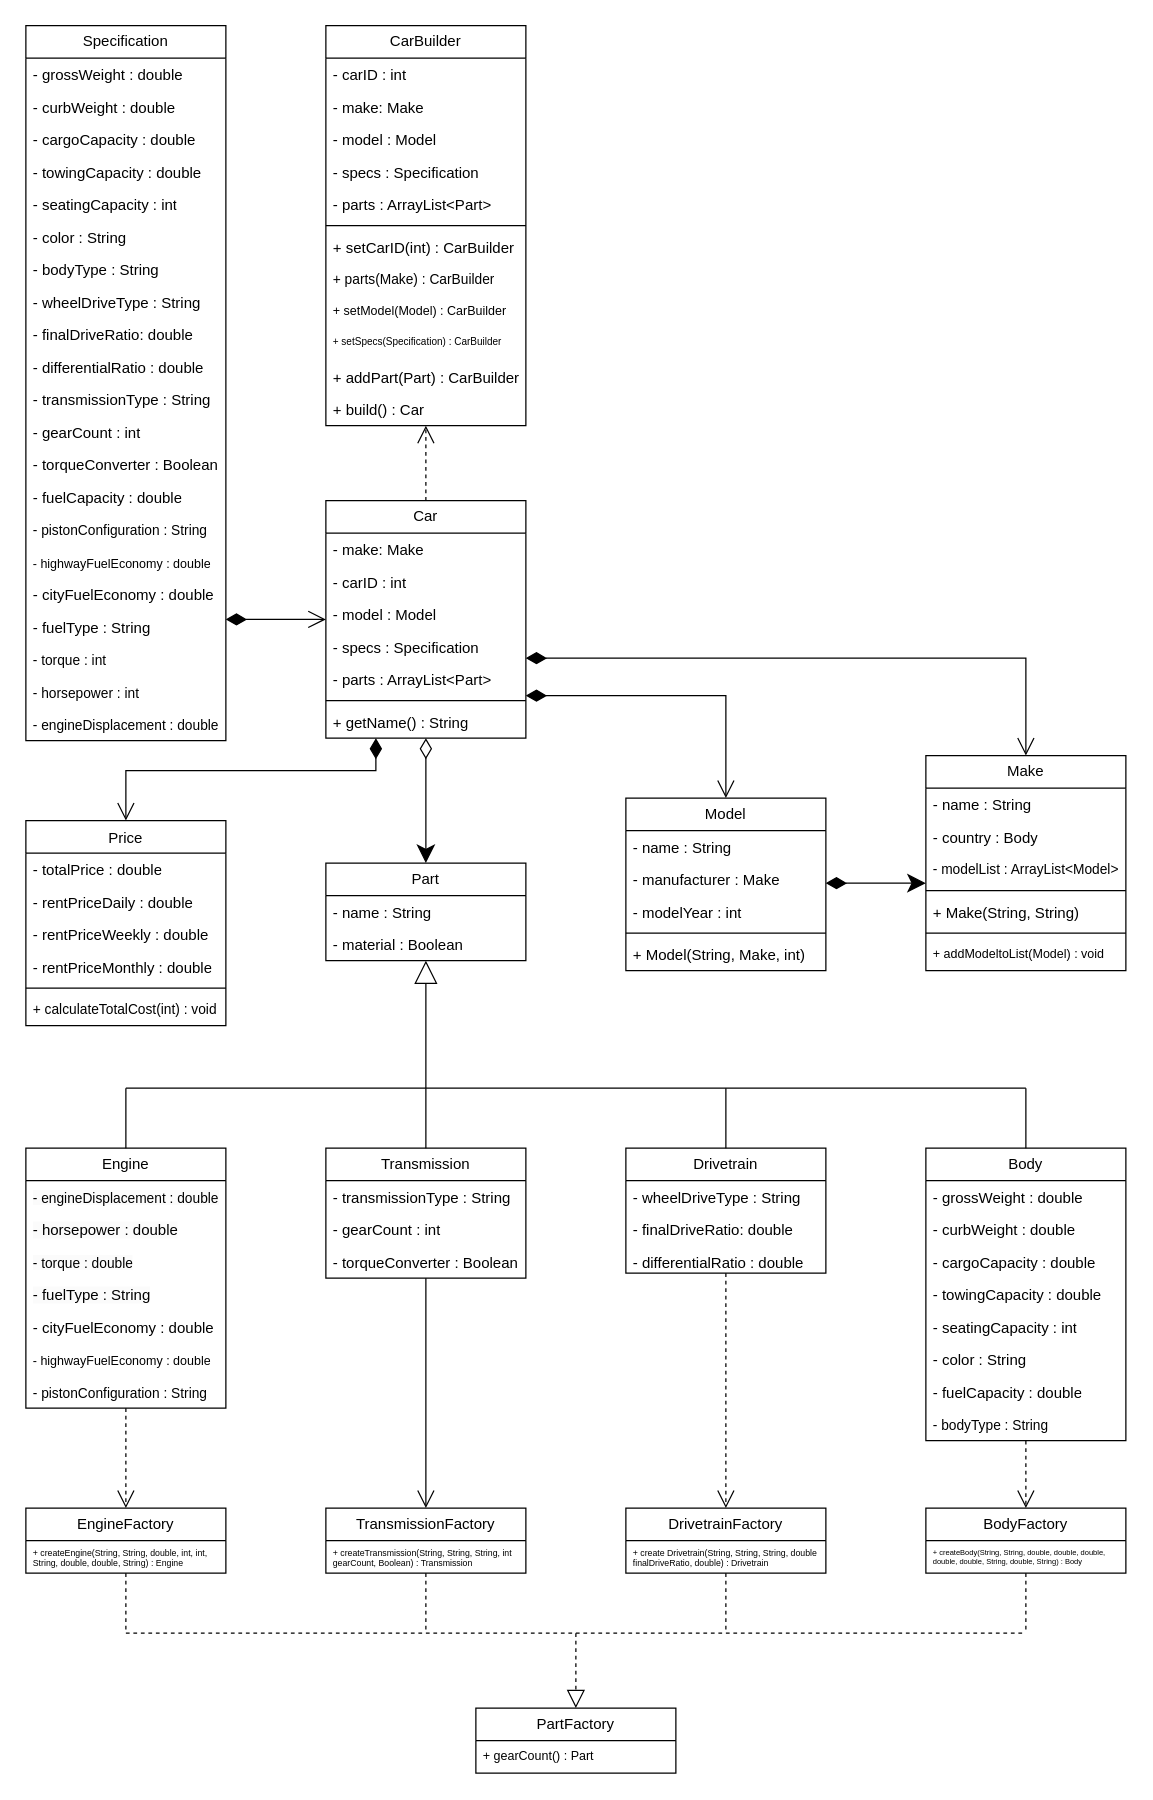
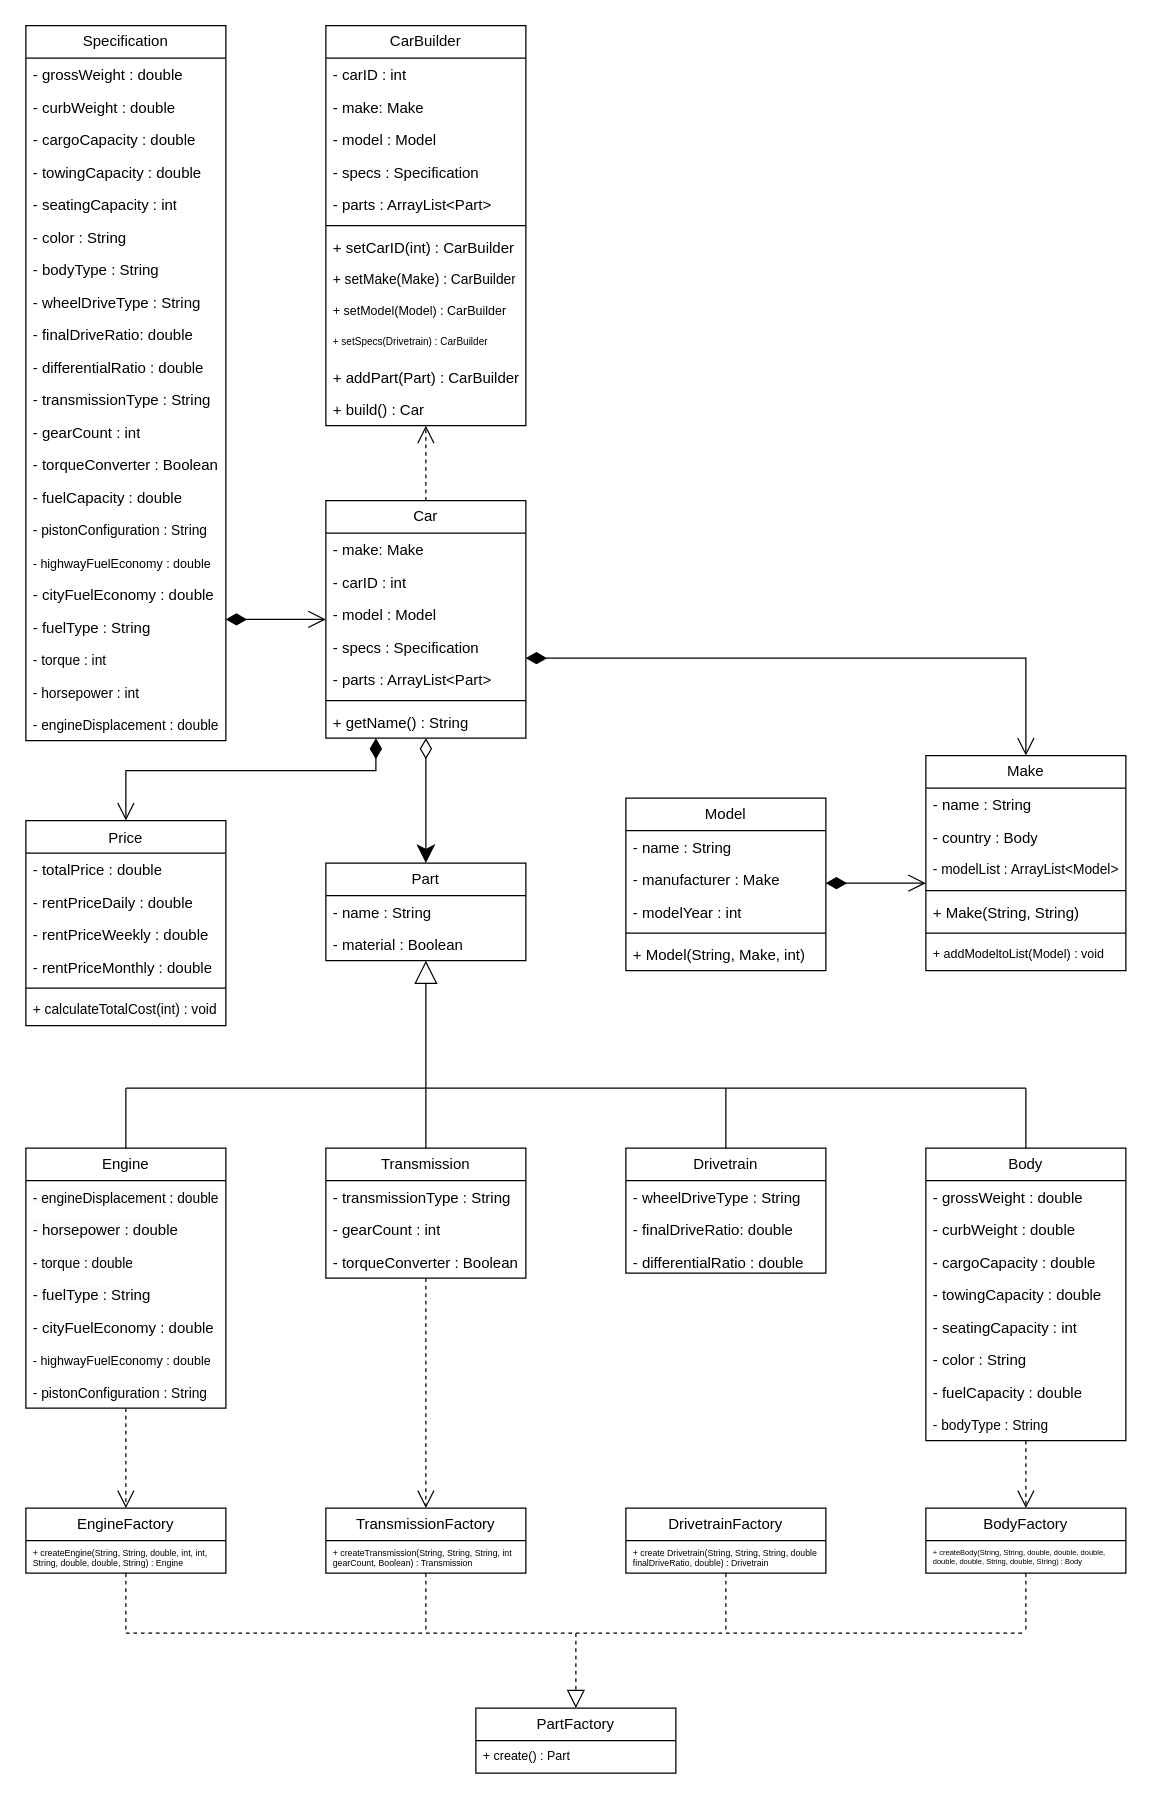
node "+ parts(Make) : CarBuilder": label "+ parts(Make) : CarBuilder" -> "+ setMake(Make) : CarBuilder"
node "+ setSpecs(Specification) : CarBuilder": label "+ setSpecs(Specification) : CarBuilder" -> "+ setSpecs(Drivetrain) : CarBuilder"
edge "Car" -- "Model": removed
edge "Make" -- "Model": arrowhead classic -> open
edge "Drivetrain" -> "DrivetrainFactory": removed
edge "Transmission" -> "TransmissionFactory": style solid -> dashed
node "+ gearCount() : Part": label "+ gearCount() : Part" -> "+ create() : Part"
